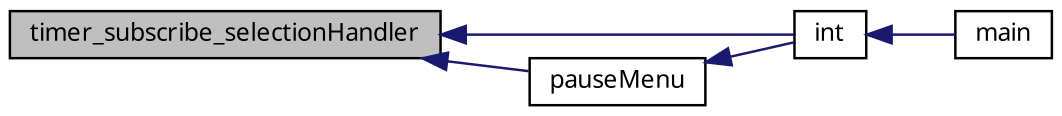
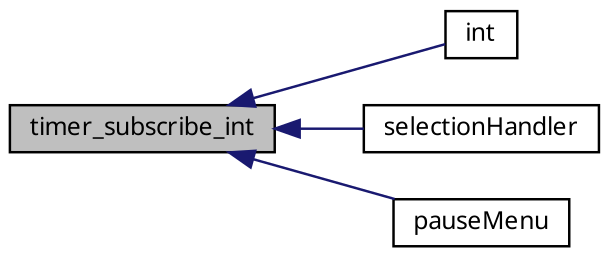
node "timer_subscribe_selectionHandler": label "timer_subscribe_selectionHandler" -> "timer_subscribe_int"
node "main": removed
edge "int" -> "pauseMenu": removed
node "selectionHandler": added
